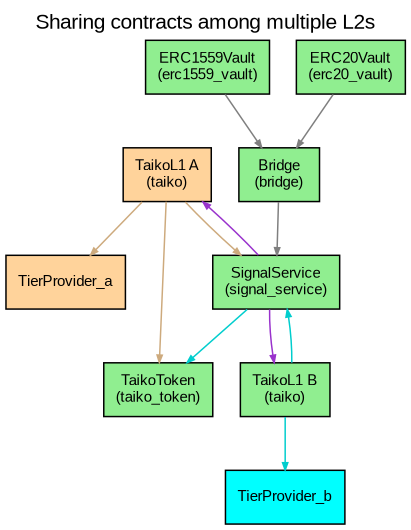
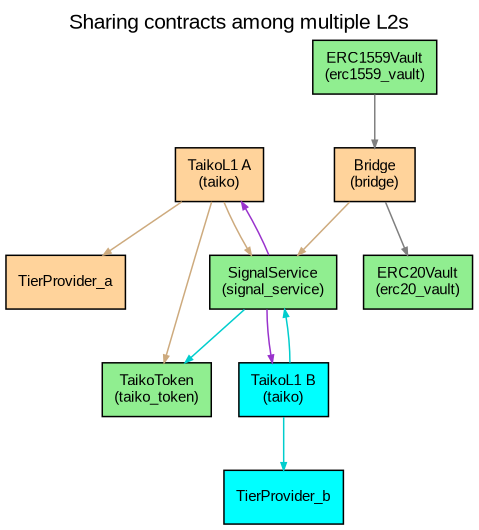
edge "ERC20Vault (erc20_vault)" -> "Bridge (bridge)": reversed
node "Bridge (bridge)": fillcolor lightgreen -> burlywood1
edge "Bridge (bridge)" -> "SignalService (signal_service)": color gray50 -> burlywood3
node "TaikoL1 B (taiko)": fillcolor lightgreen -> cyan
